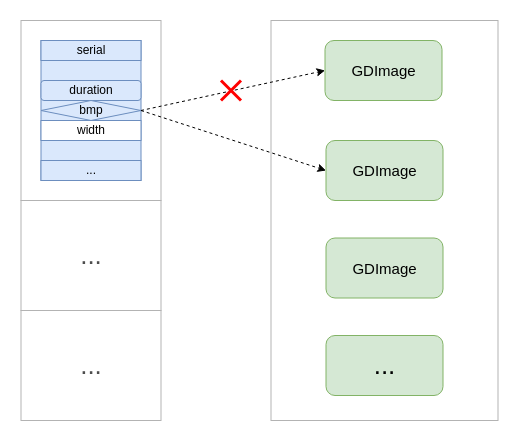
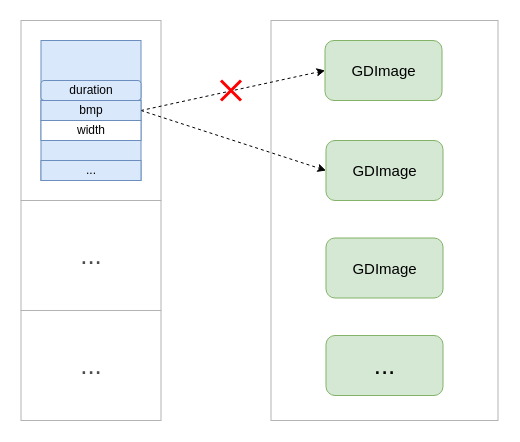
node "serial": removed
node "bmp": shape diamond -> rectangle
